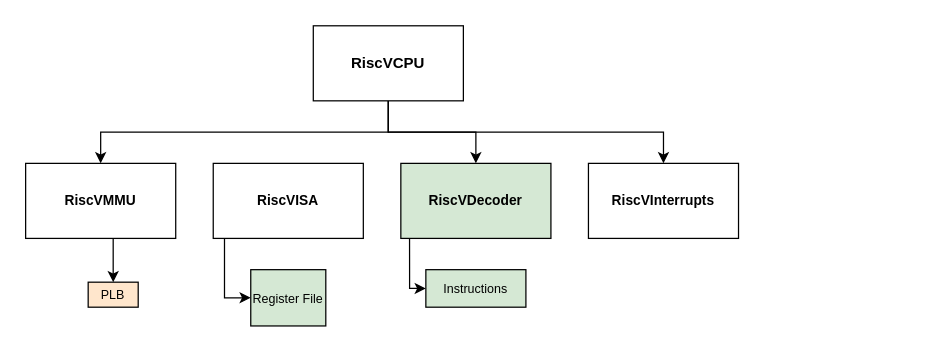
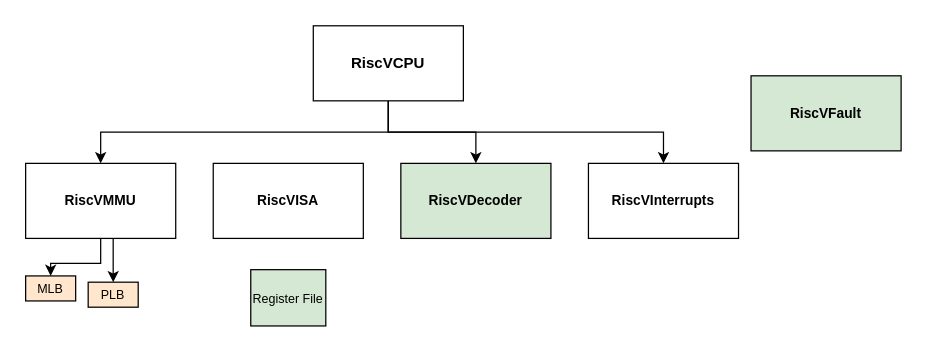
node "RiscVFault": added
edge "RiscVMMU" -> "MLB": added
edge "RiscVDecoder" -> "Instructions": removed
edge "RiscVISA" -> "Register File": removed
node "MLB": added
node "Instructions": removed
